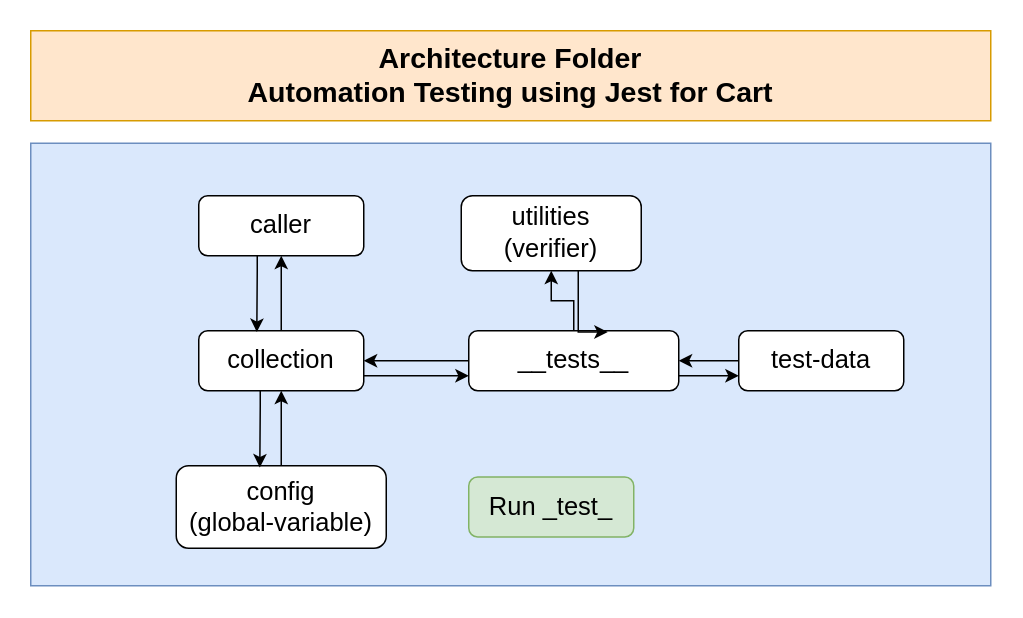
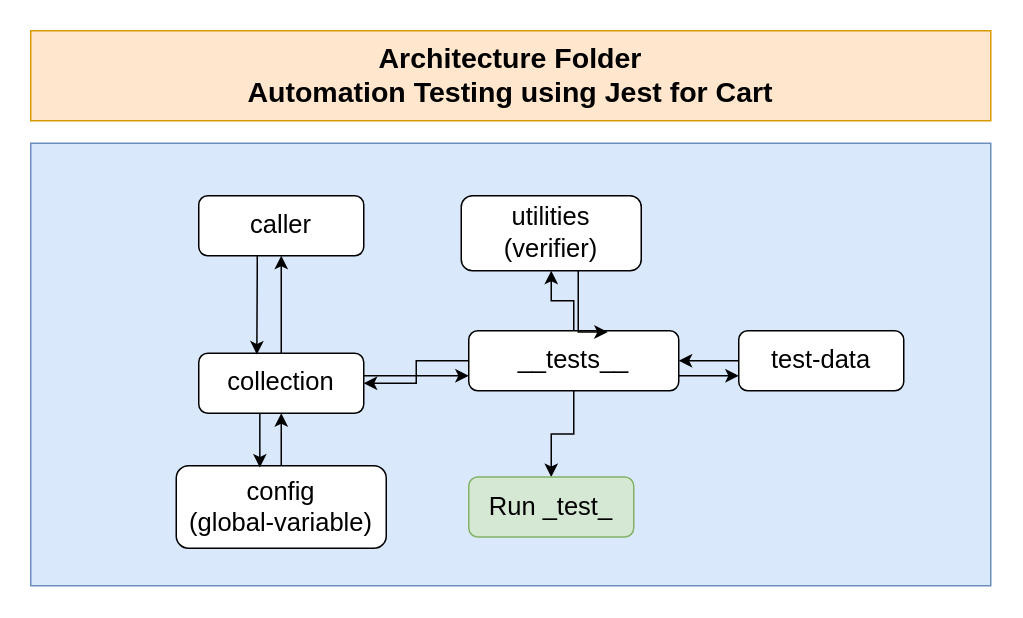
node "collection": moved (281, 361) -> (281, 383)
edge "__tests__" -> "Run _test_": added
